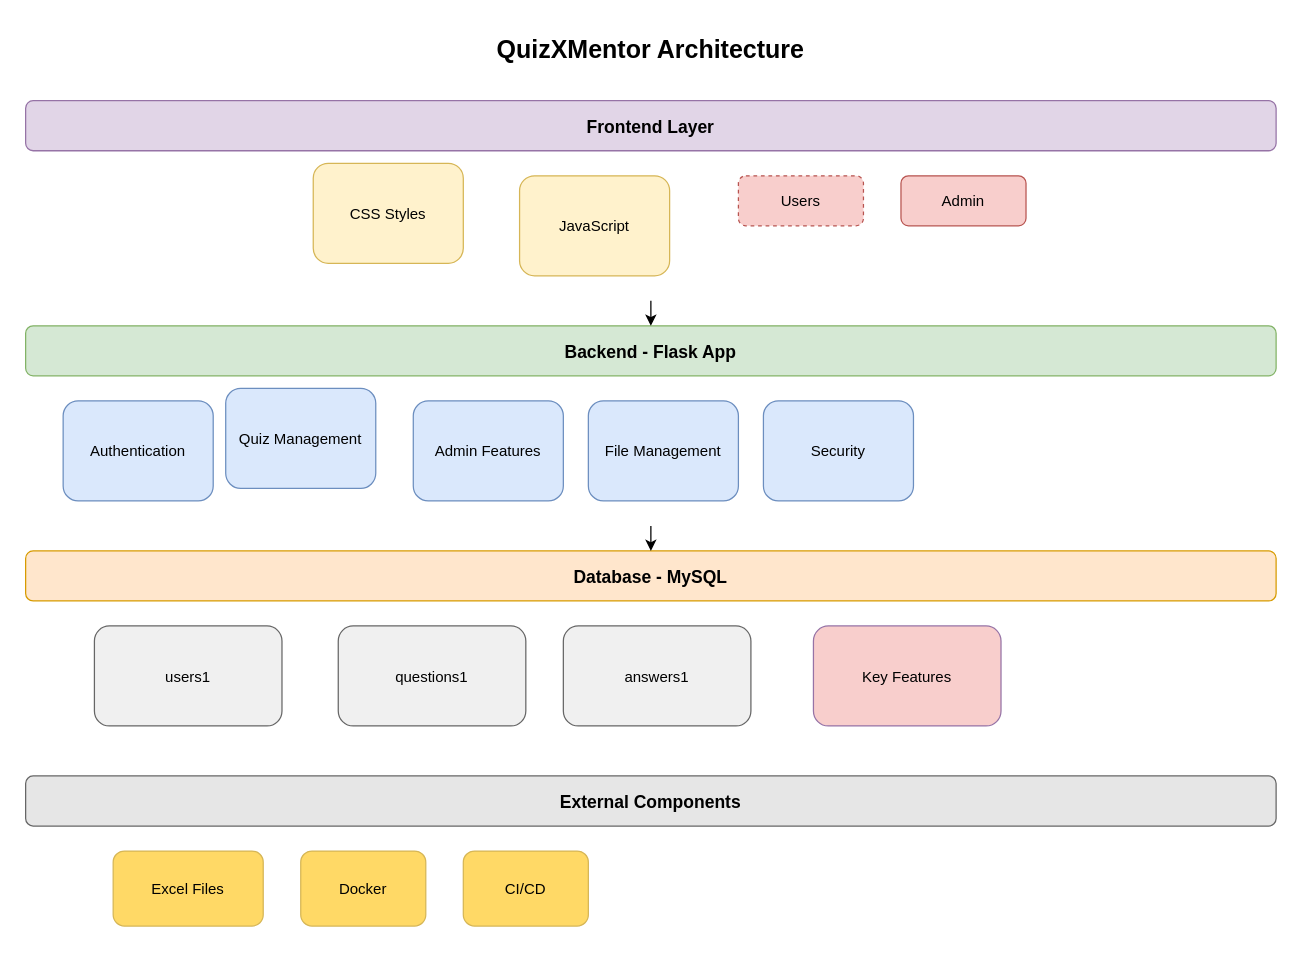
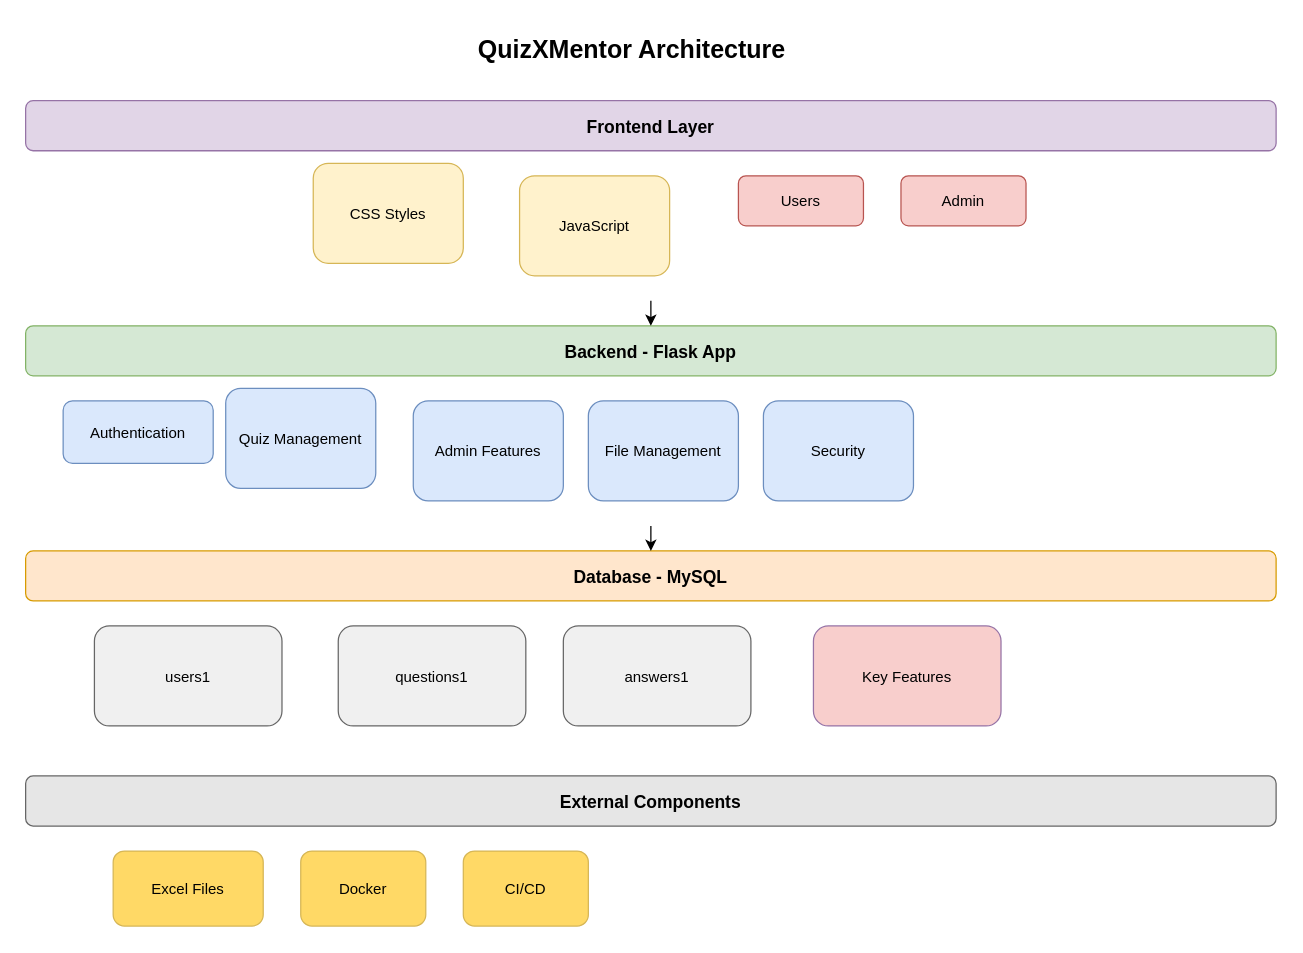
node "QuizXMentor Architecture": moved (651, 44) -> (632, 44)
node "Users": style dashed -> solid
node "Authentication": size 150x100 -> 150x63
